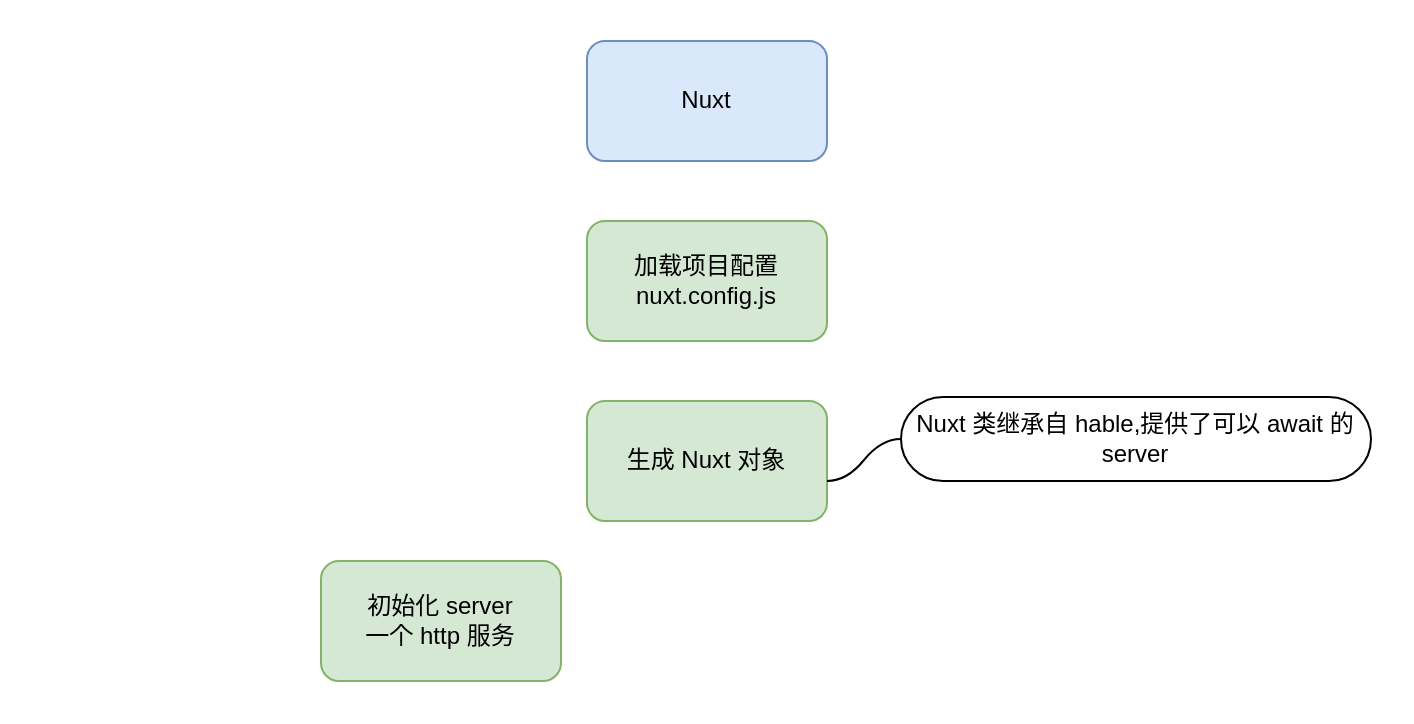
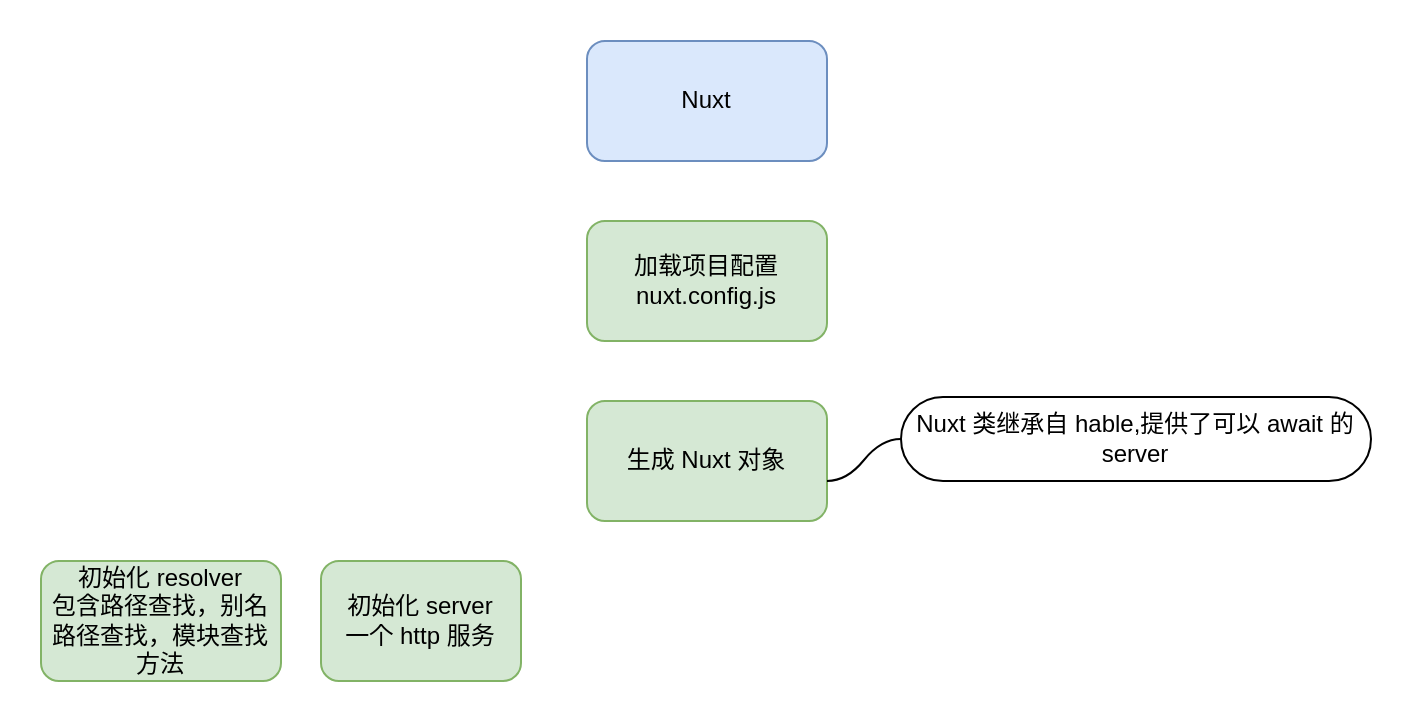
node "初始化 resolver 包含路径查找，别名路径查找，模块查找方法": added
node "初始化 server 一个 http 服务": size 240x120 -> 200x120
